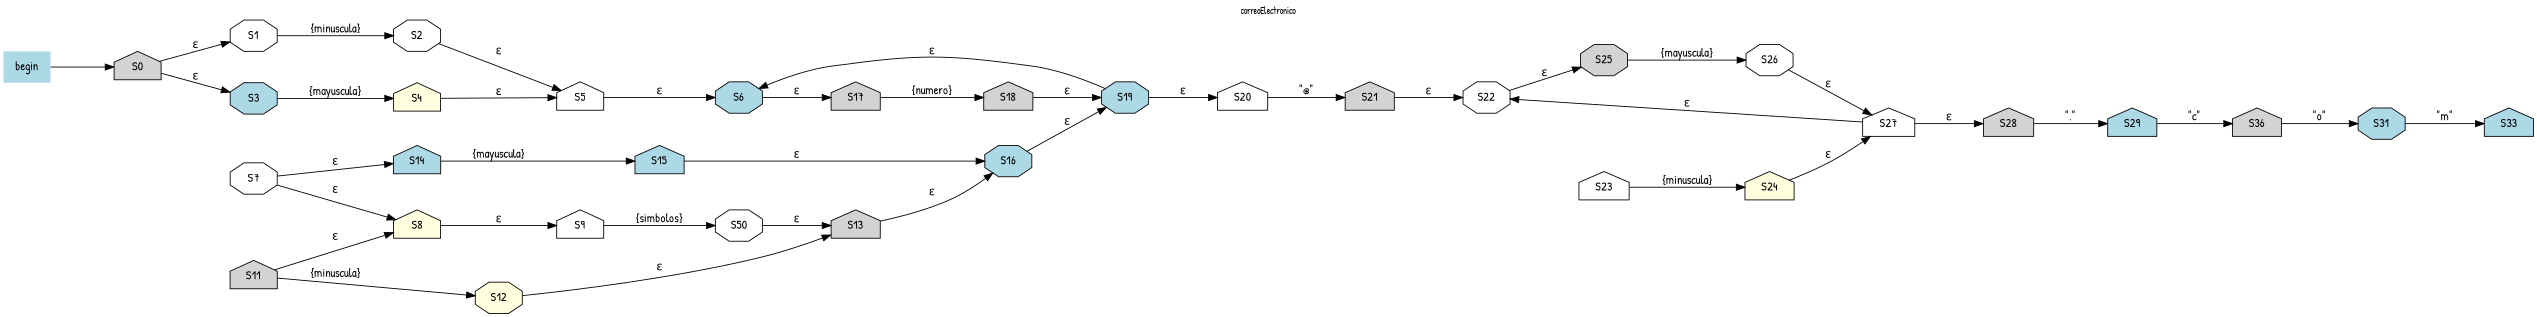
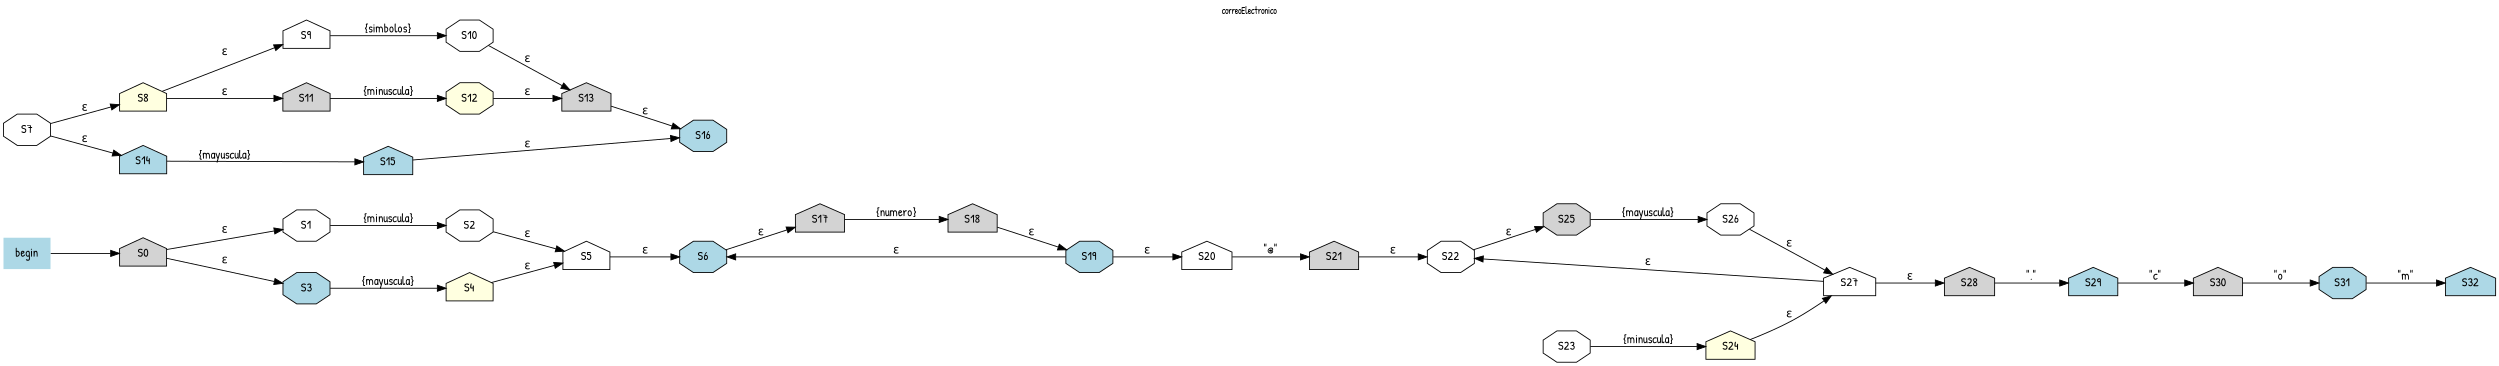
node "S36": label "S36" -> "S30"
node "S33": label "S33" -> "S32"
edge "S16" -> "S19": removed, label "ε"
node "S23": shape house -> octagon
node "S50": label "S50" -> "S10"
edge "S11" -> "S8": reversed
